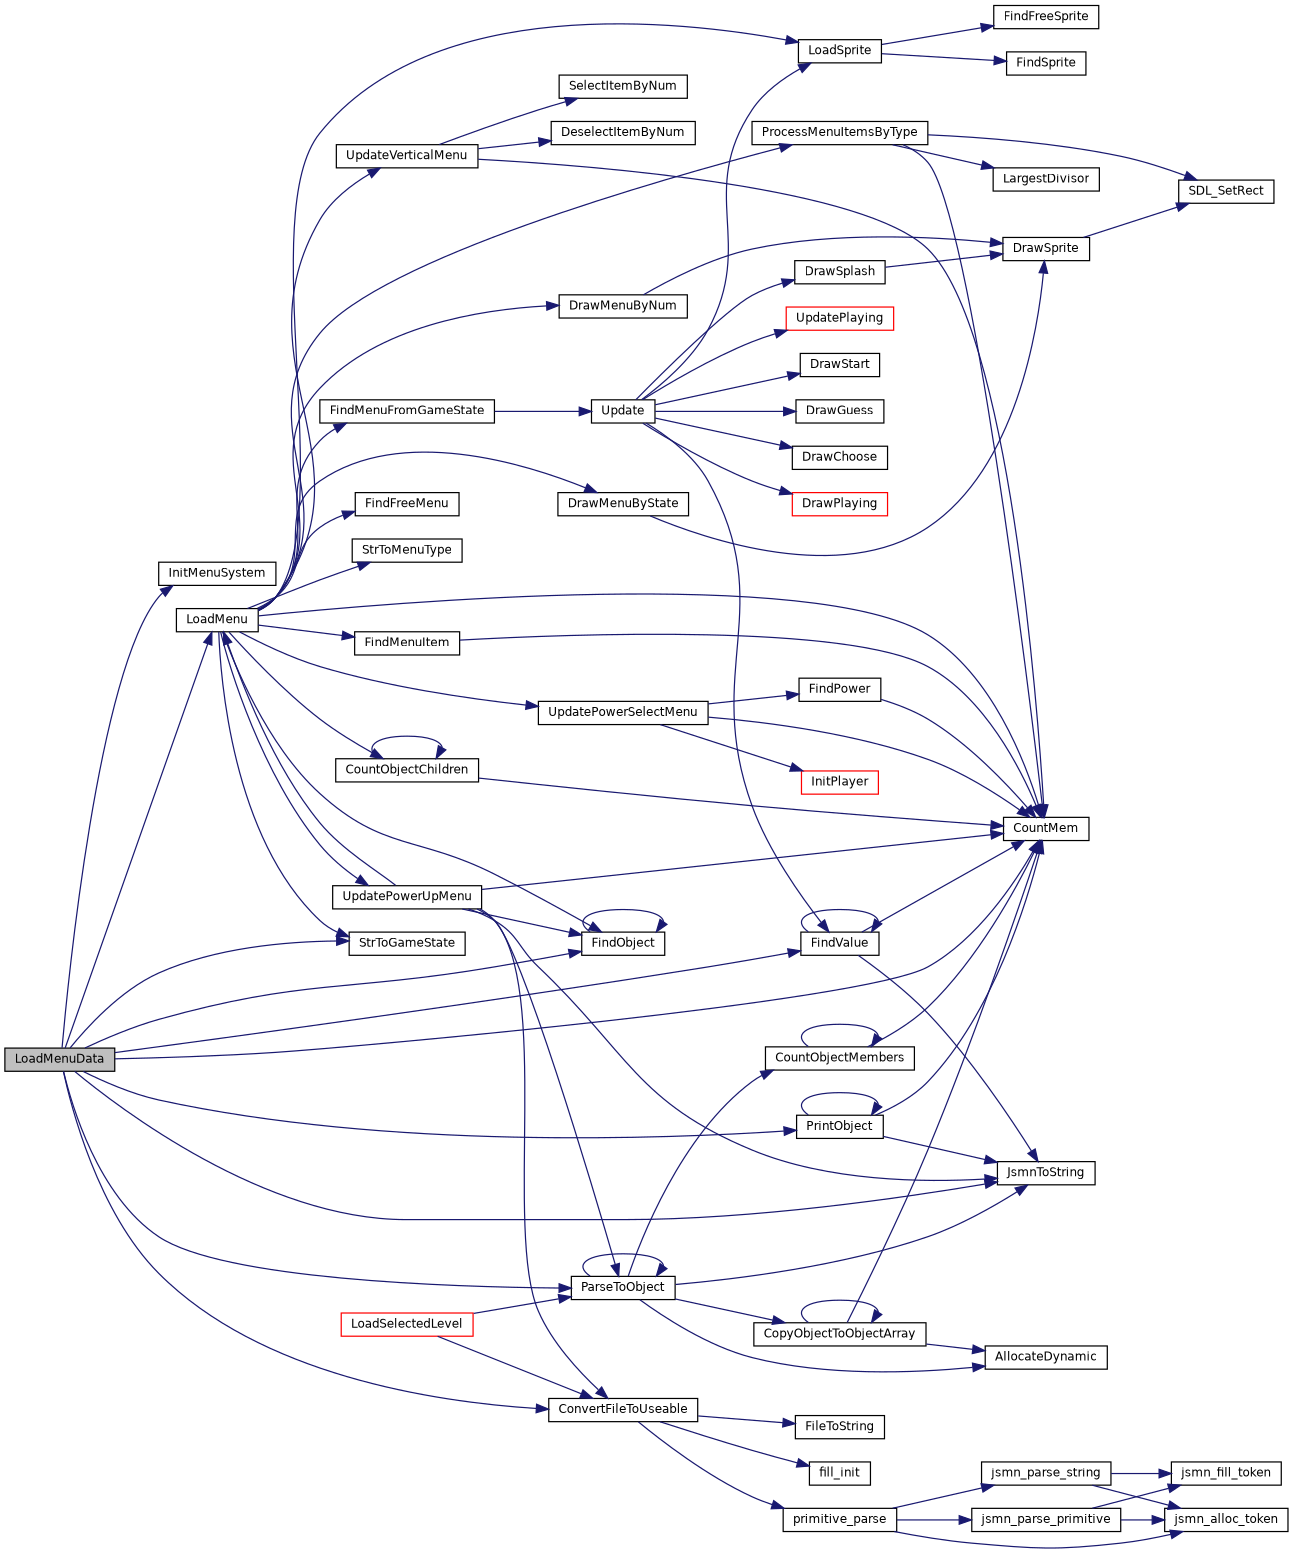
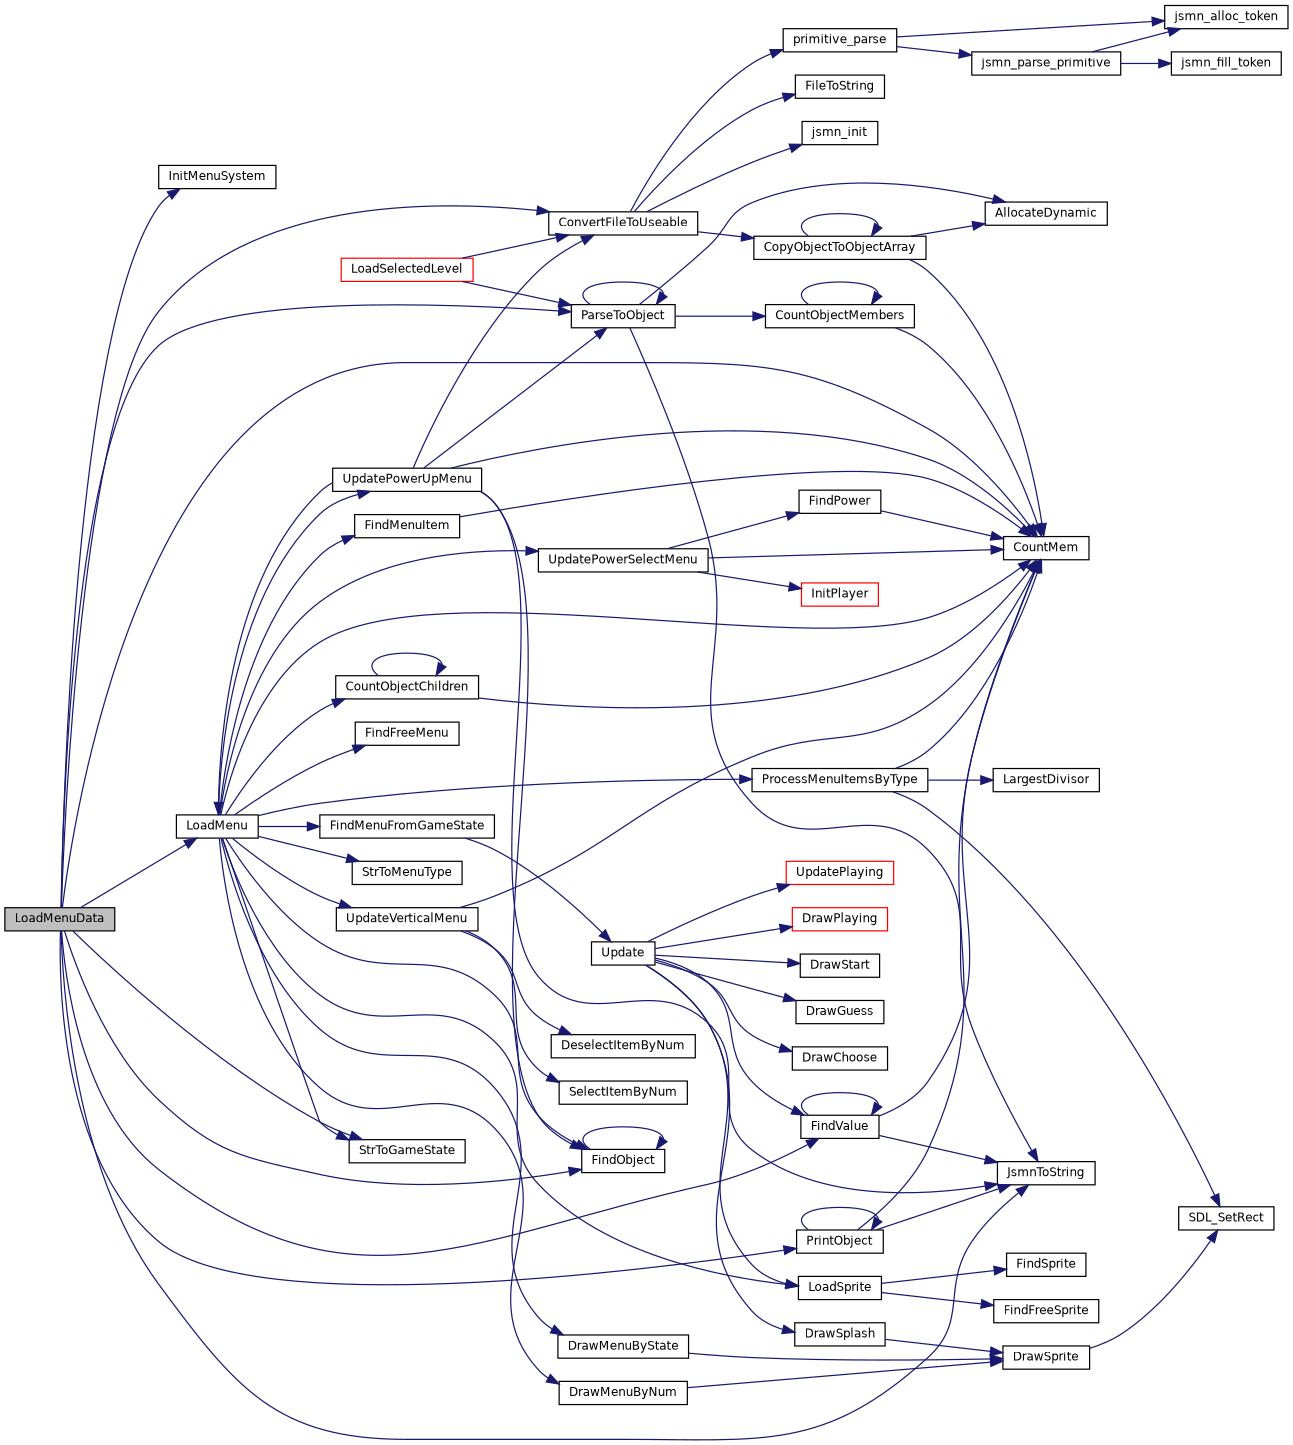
edge "ParseToObject" -> "CopyObjectToObjectArray": now "ConvertFileToUseable" -> "CopyObjectToObjectArray"
node "fill_init": label "fill_init" -> "jsmn_init"
node "jsmn_parse_string": removed
